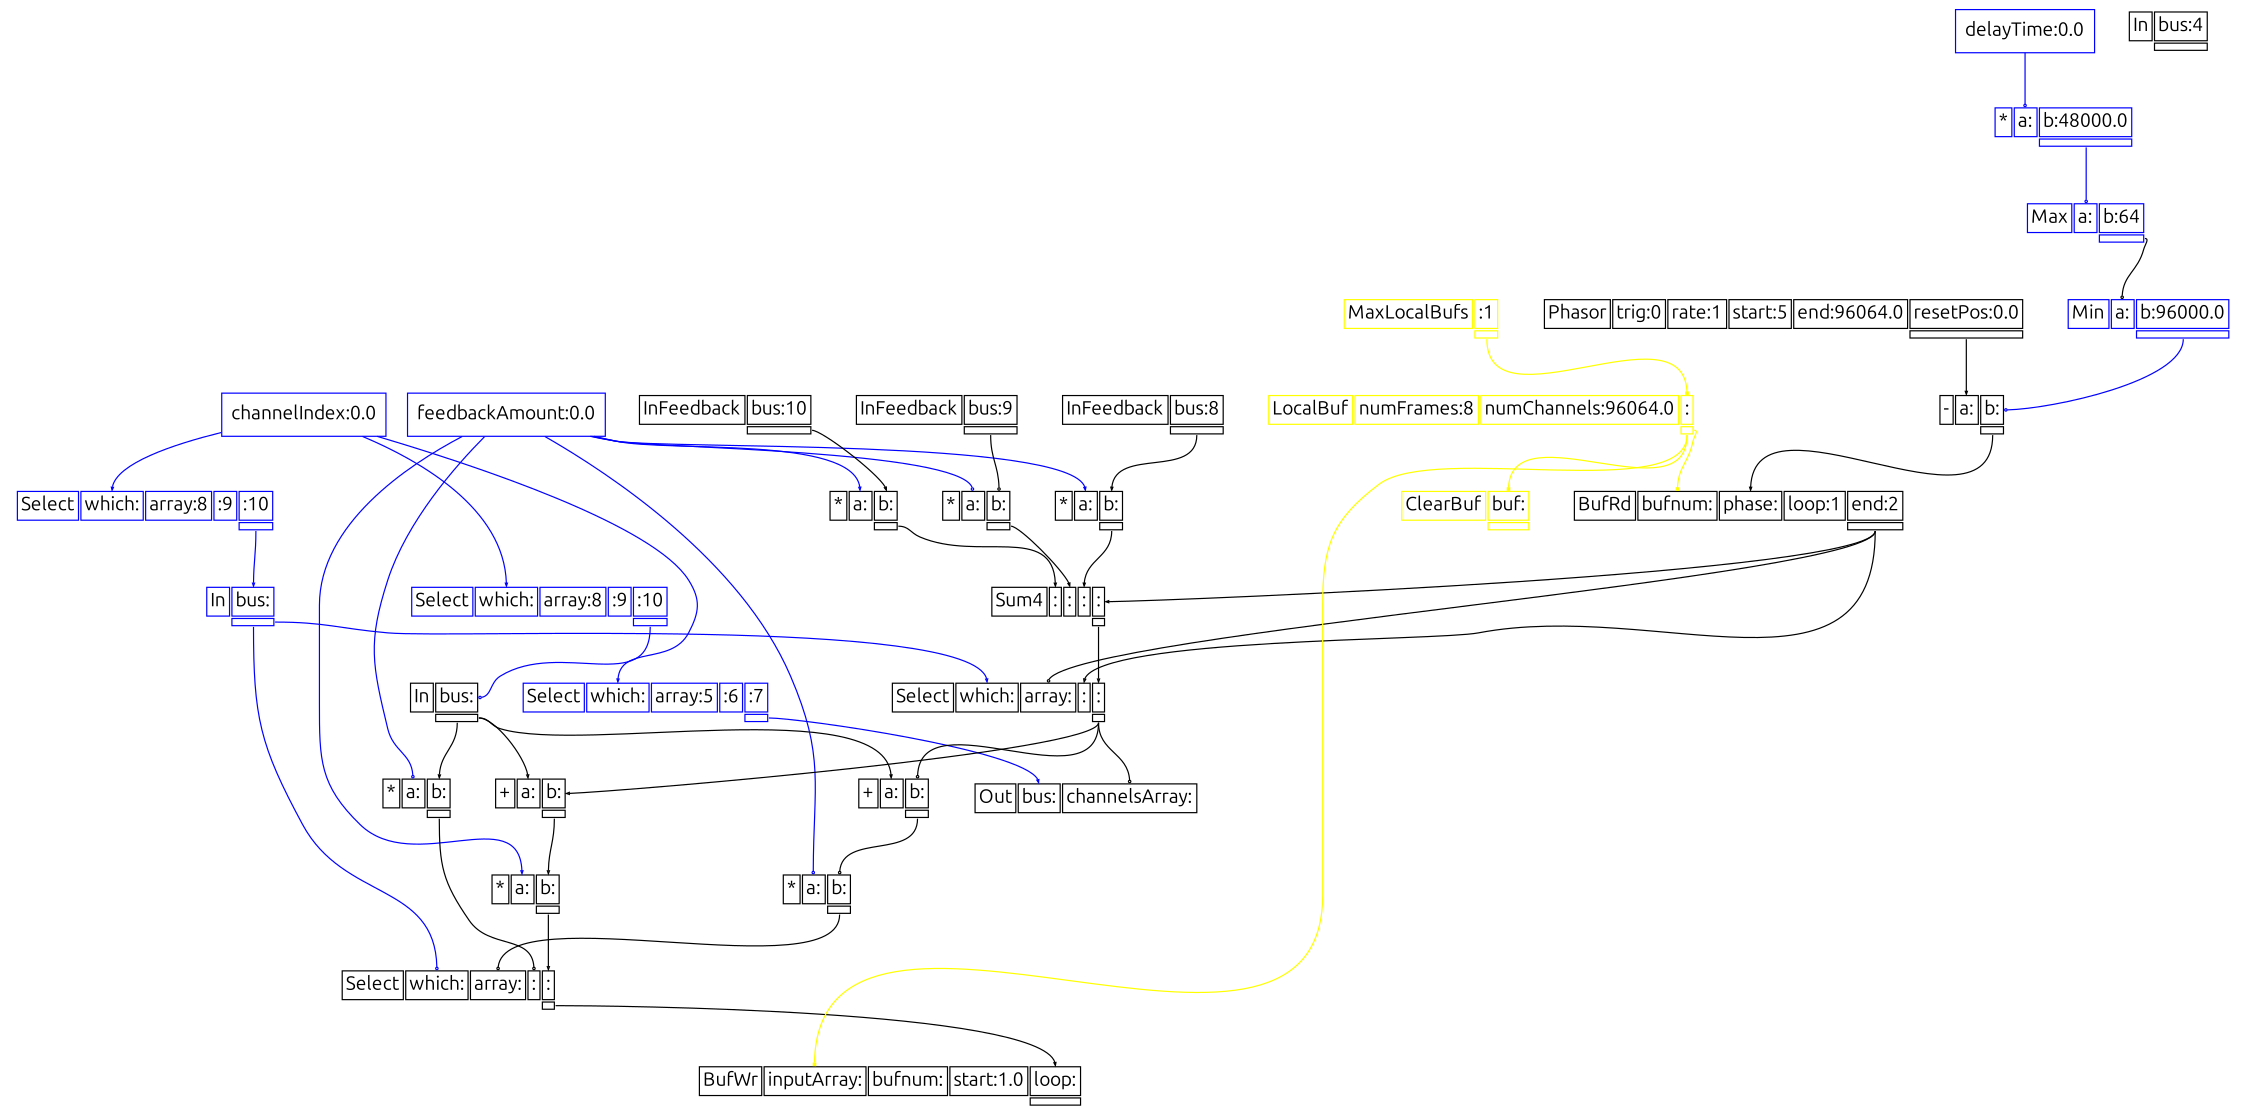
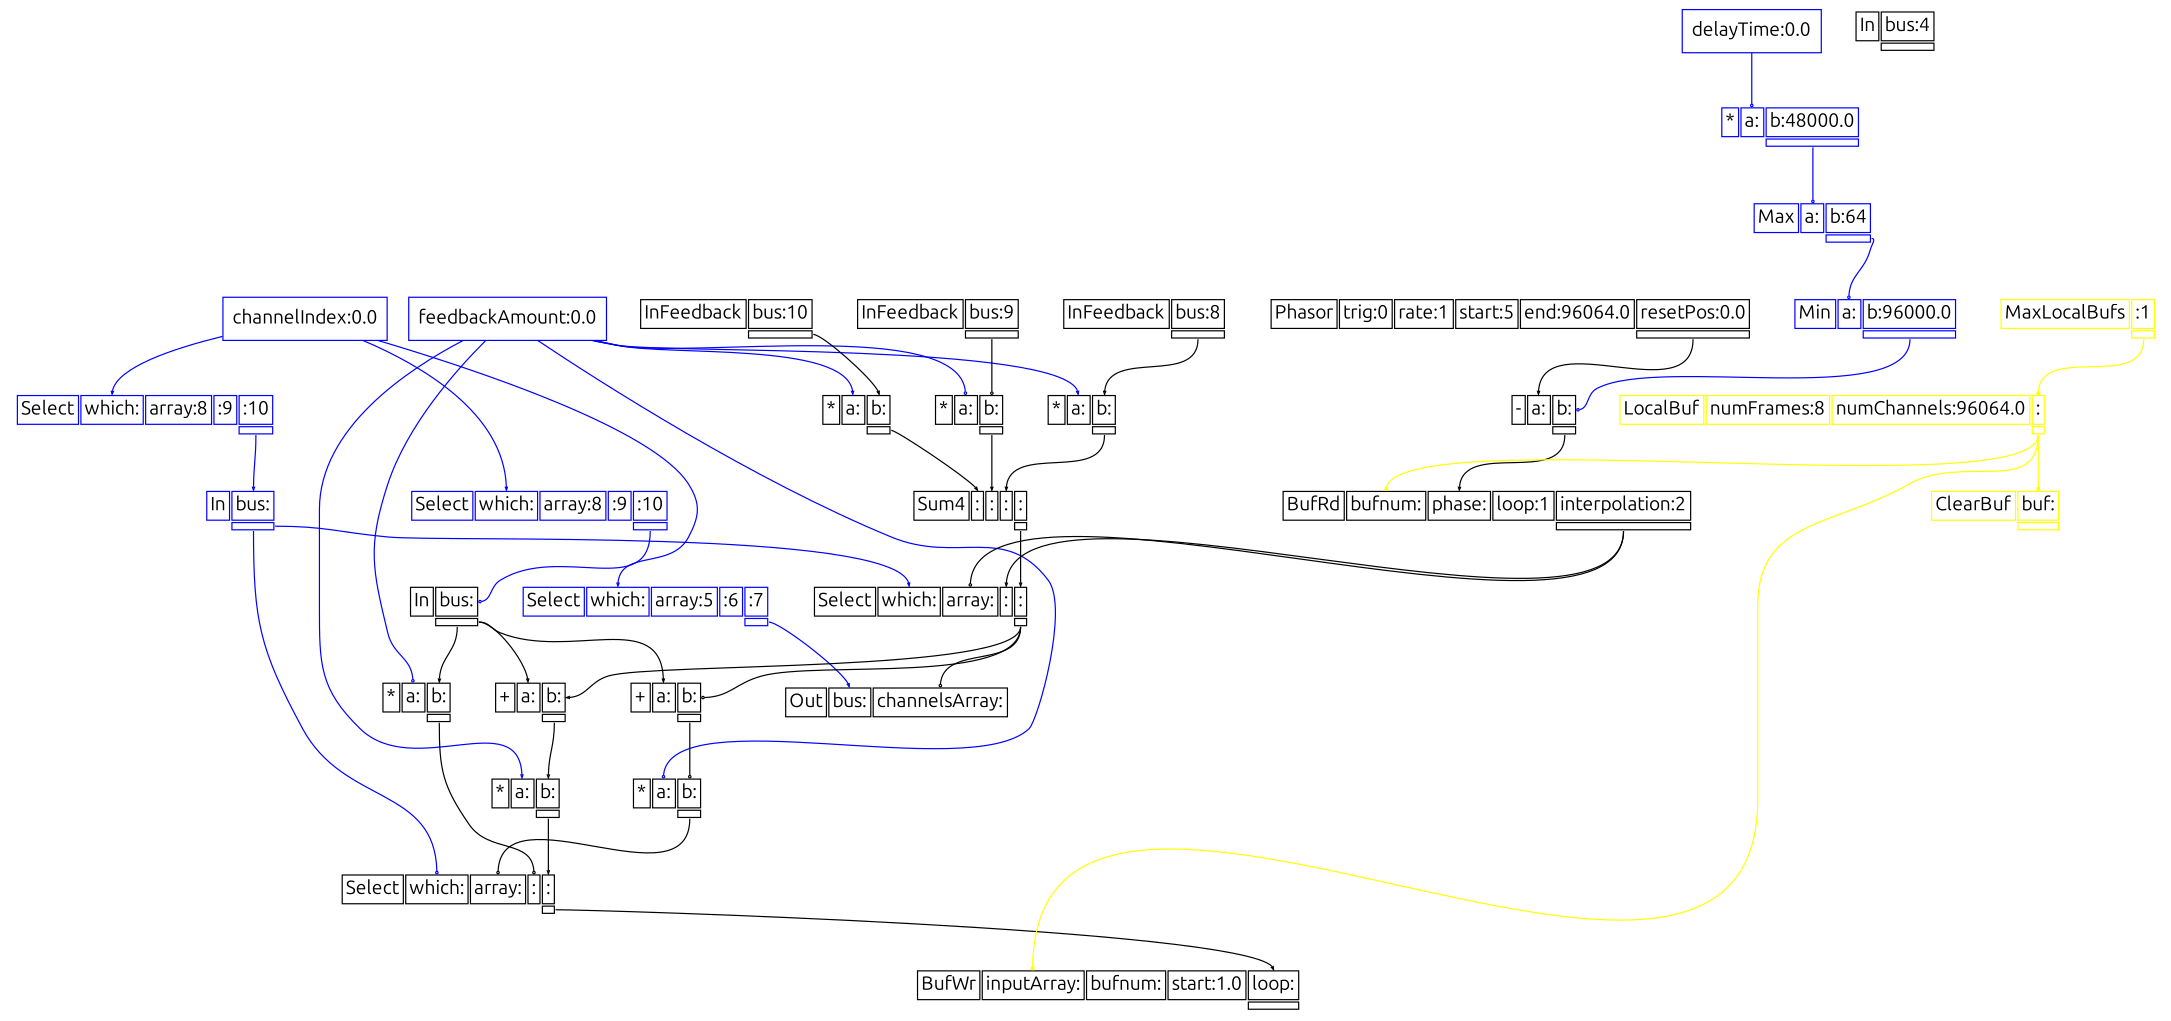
edge "Max" -> "Min": color black -> blue
node "BufRd": text "end:2" -> "interpolation:2"
edge "BufRd" -> "Sum4": removed
